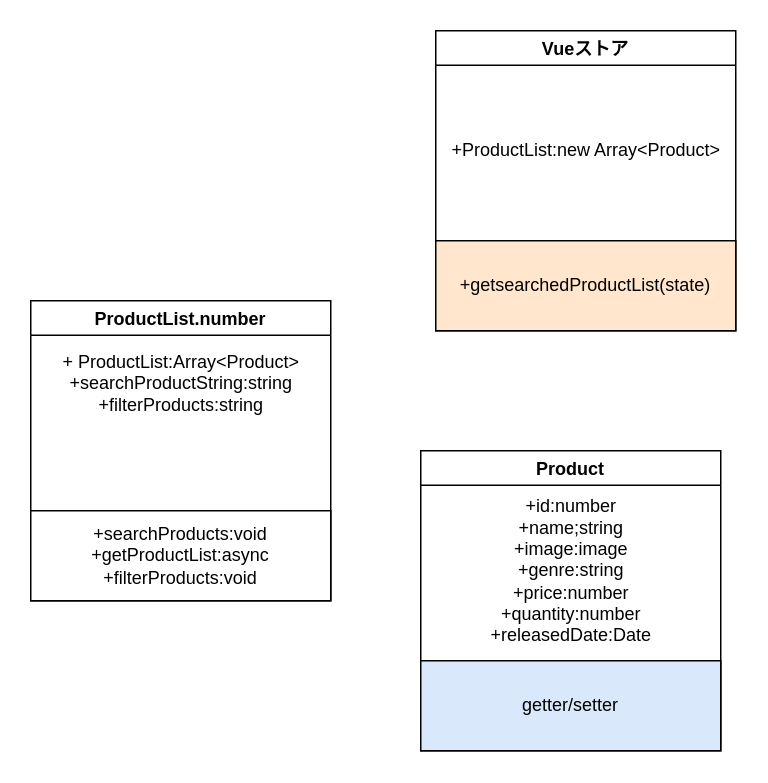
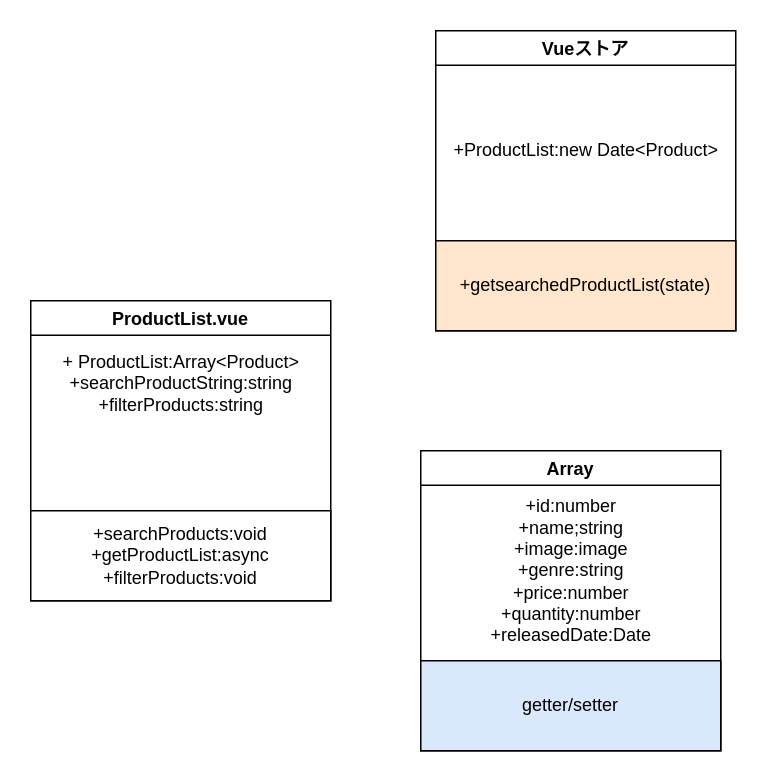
node "+ProductList:new Array<Product>": label "+ProductList:new Array<Product>" -> "+ProductList:new Date<Product>"
node "ProductList.number": label "ProductList.number" -> "ProductList.vue"
node "Product": label "Product" -> "Array"
